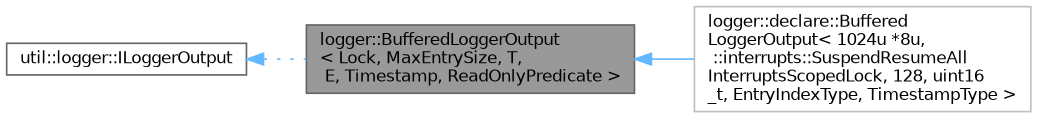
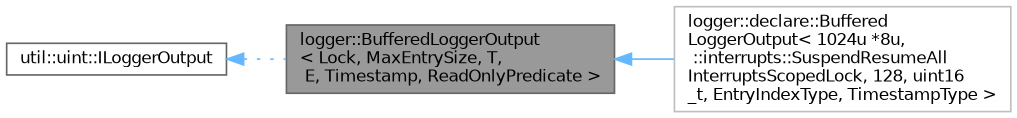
node "util::logger::ILoggerOutput": label "util::logger::ILoggerOutput" -> "util::uint::ILoggerOutput"
